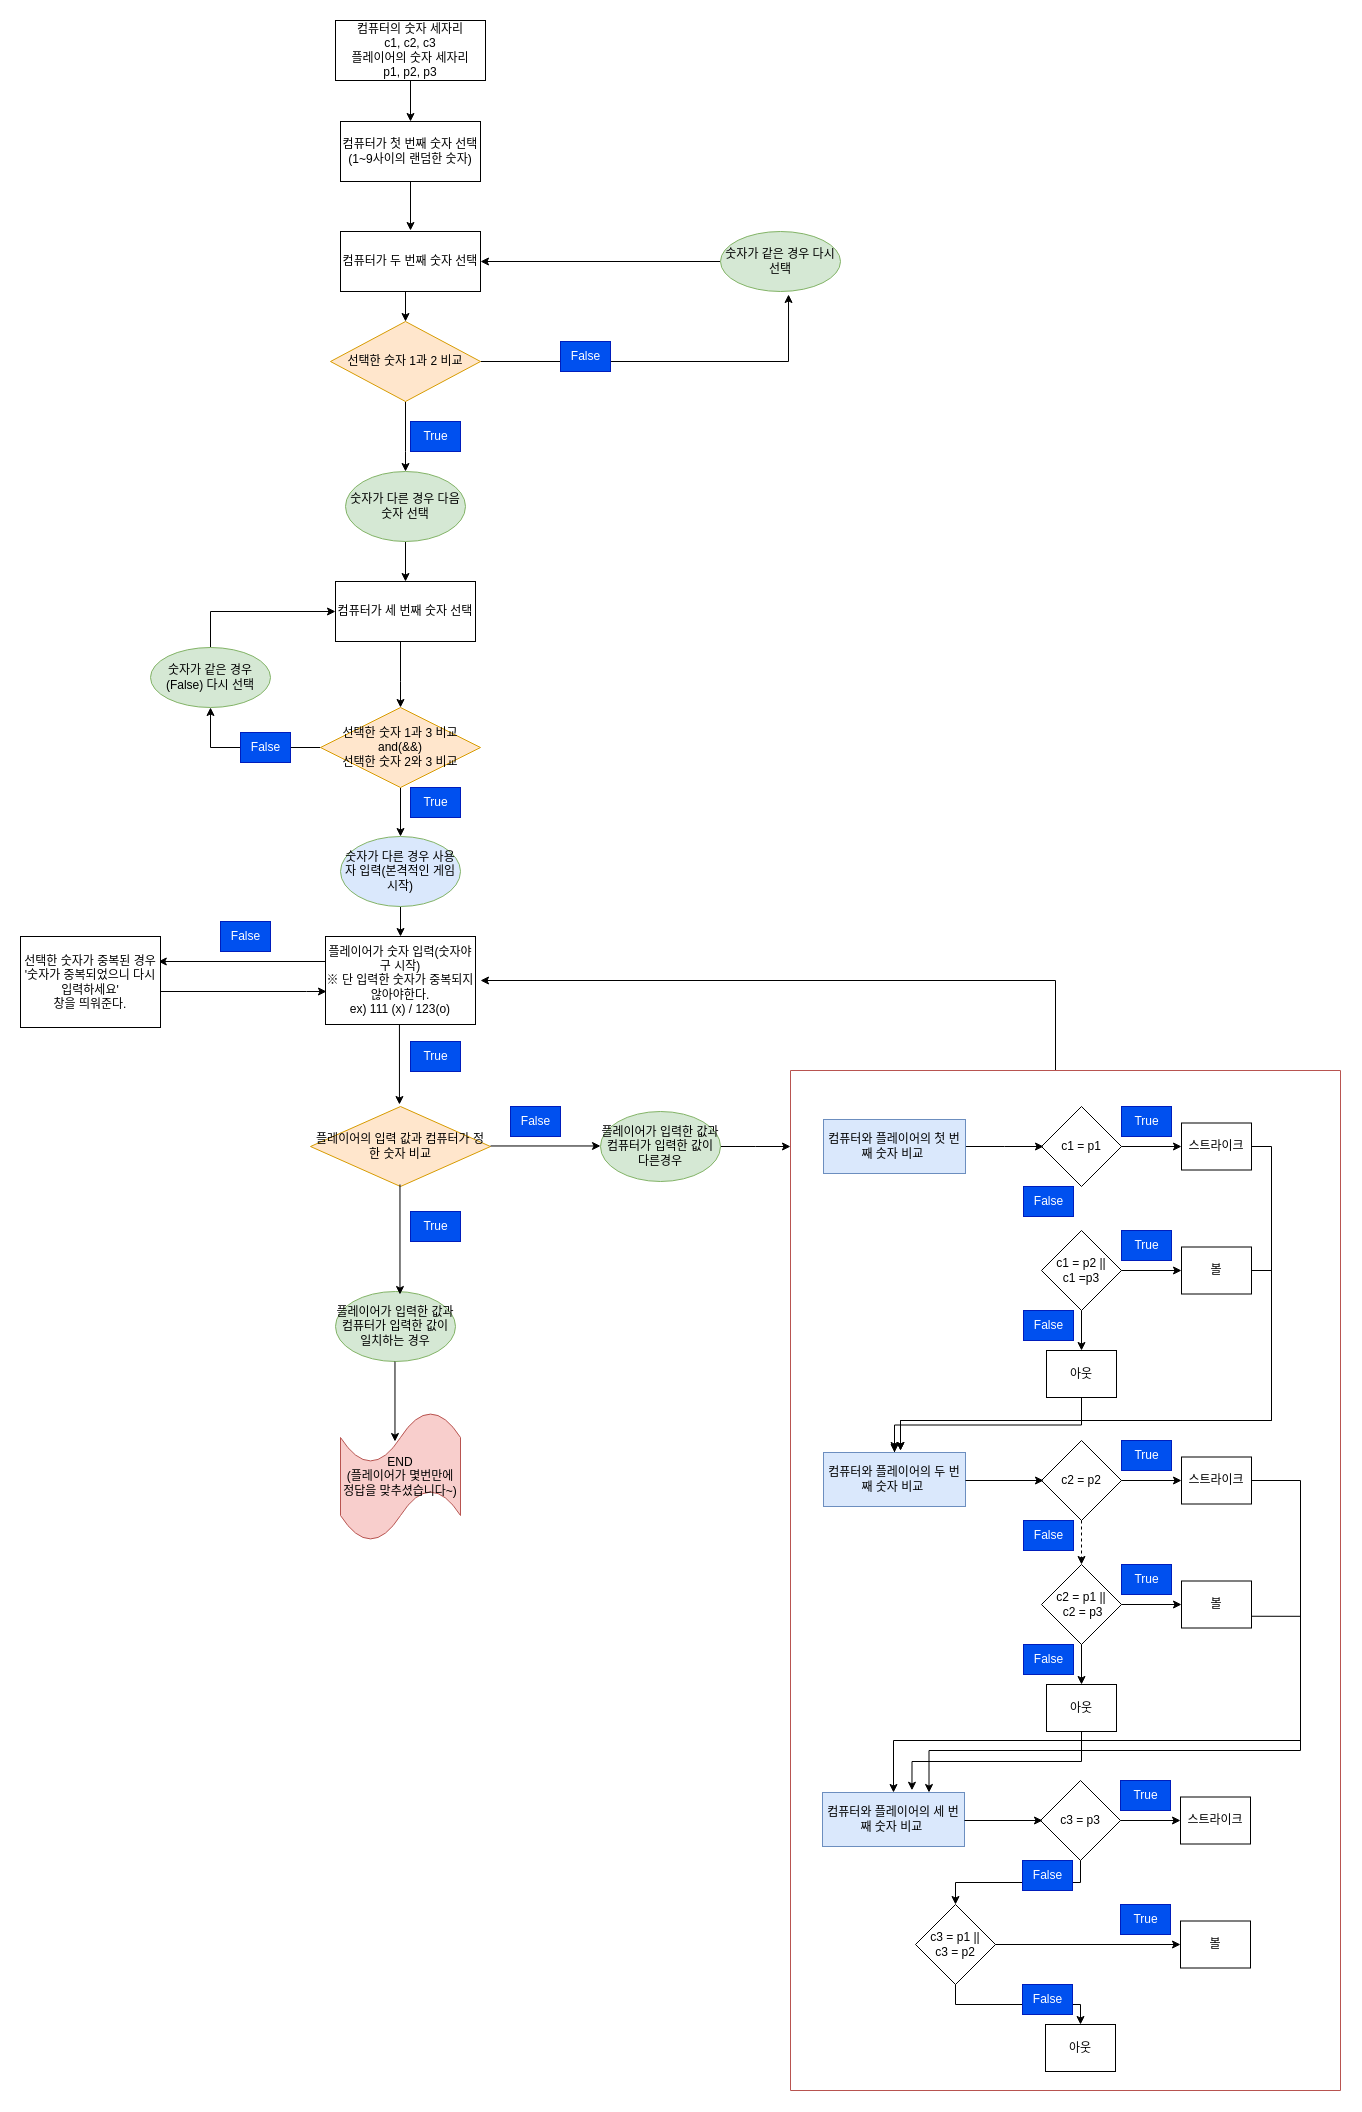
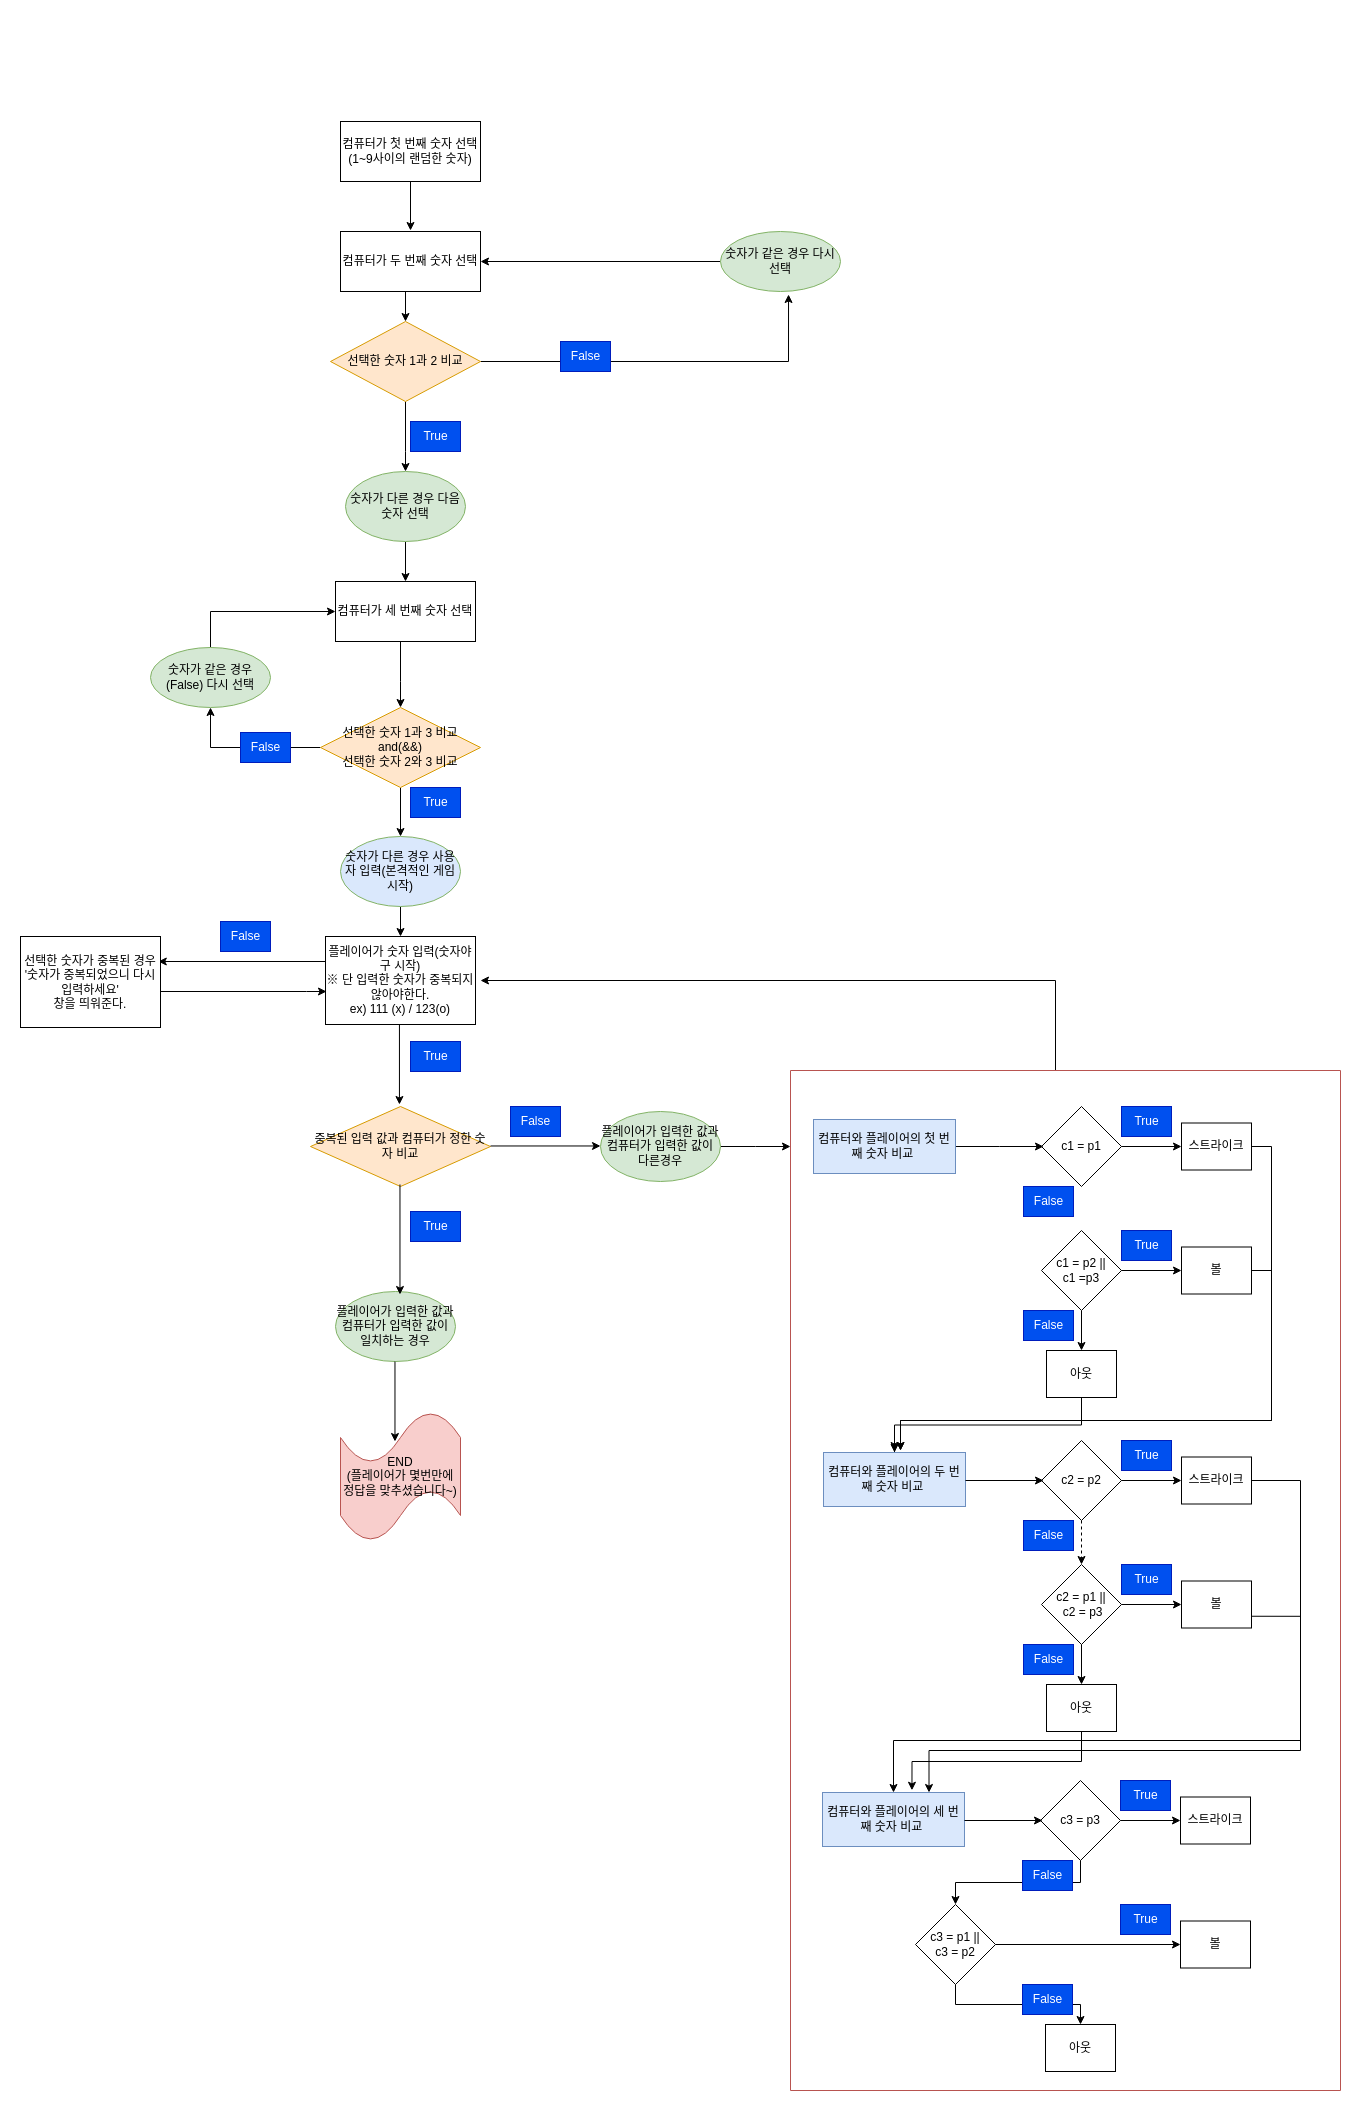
node "컴퓨터의 숫자 세자리 c1, c2, c3 플레이어의 숫자 세자리 p1, p2, p3": removed
edge "컴퓨터의 숫자 세자리 c1, c2, c3 플레이어의 숫자 세자리 p1, p2, p3" -> "컴퓨터가 첫 번째 숫자 선택(1~9사이의 랜덤한 숫자)": removed
node "플레이어의 입력 값과 컴퓨터가 정한 숫자 비교": label "플레이어의 입력 값과 컴퓨터가 정한 숫자 비교" -> "중복된 입력 값과 컴퓨터가 정한 숫자 비교"
node "컴퓨터와 플레이어의 첫 번째 숫자 비교": moved (895, 1147) -> (885, 1147)
